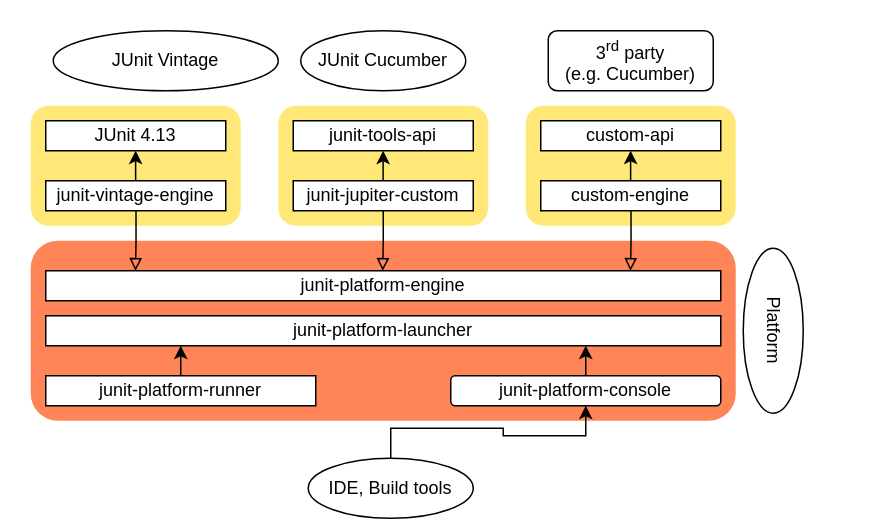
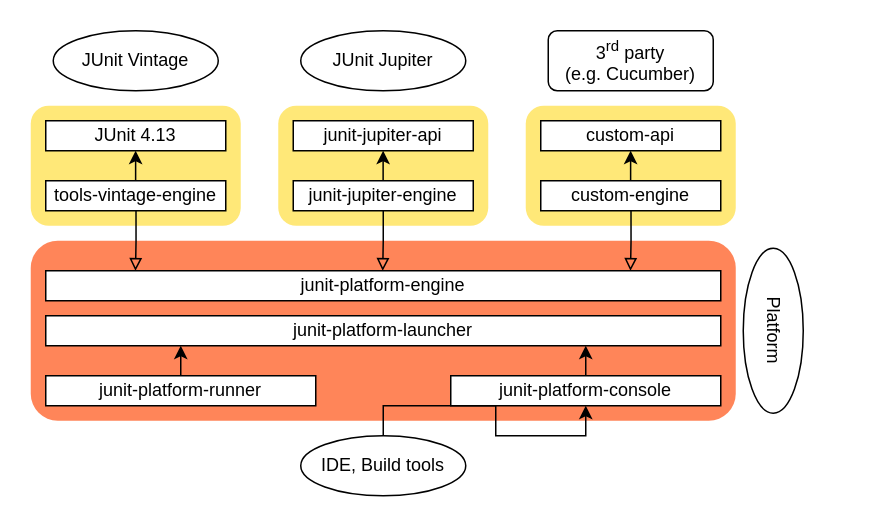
node "JUnit Vintage": size 225x60 -> 165x60
node "JUnit Cucumber": label "JUnit Cucumber" -> "JUnit Jupiter"
node "junit-tools-api": label "junit-tools-api" -> "junit-jupiter-api"
node "junit-vintage-engine": label "junit-vintage-engine" -> "tools-vintage-engine"
node "junit-jupiter-custom": label "junit-jupiter-custom" -> "junit-jupiter-engine"
node "junit-platform-console": shape rounded rectangle -> rectangle
node "IDE, Build tools": moved (391, 488) -> (383, 466)
